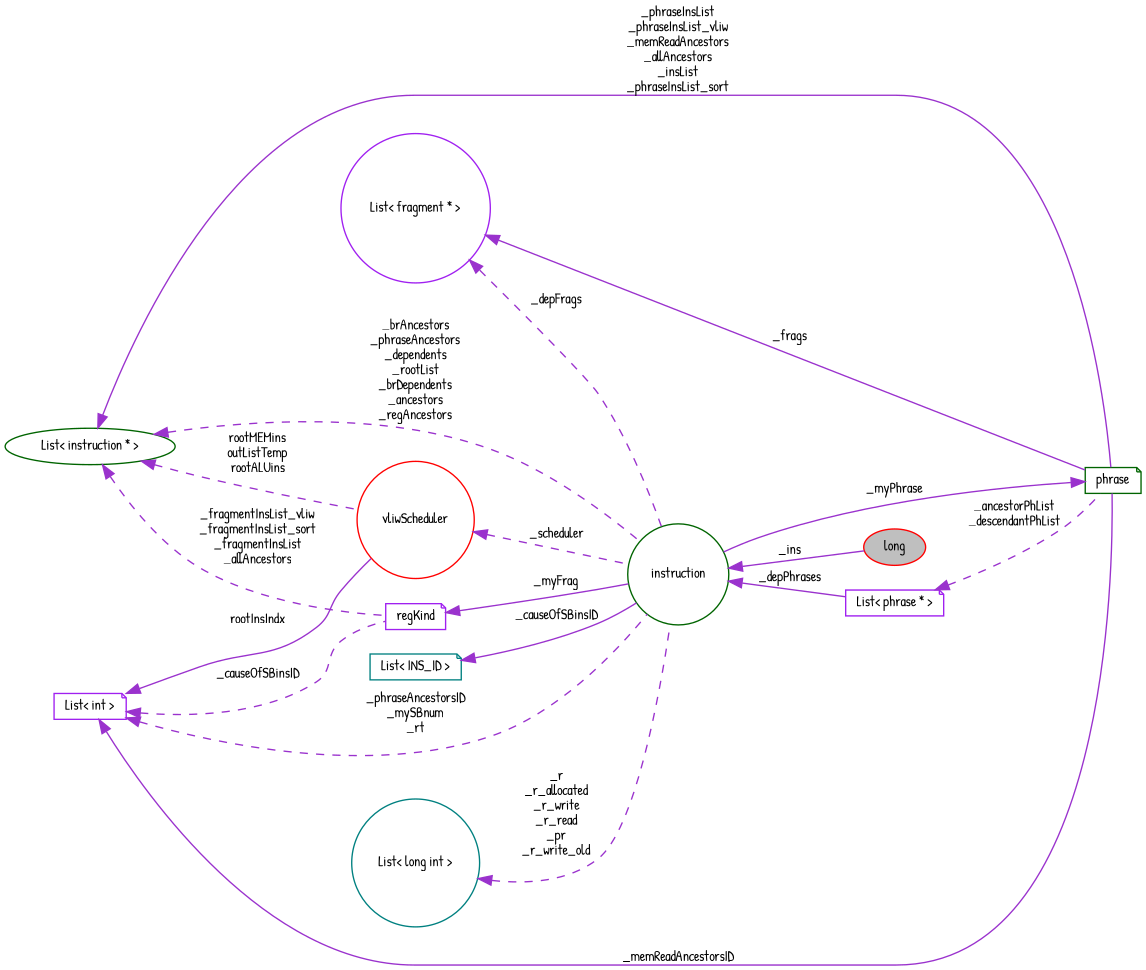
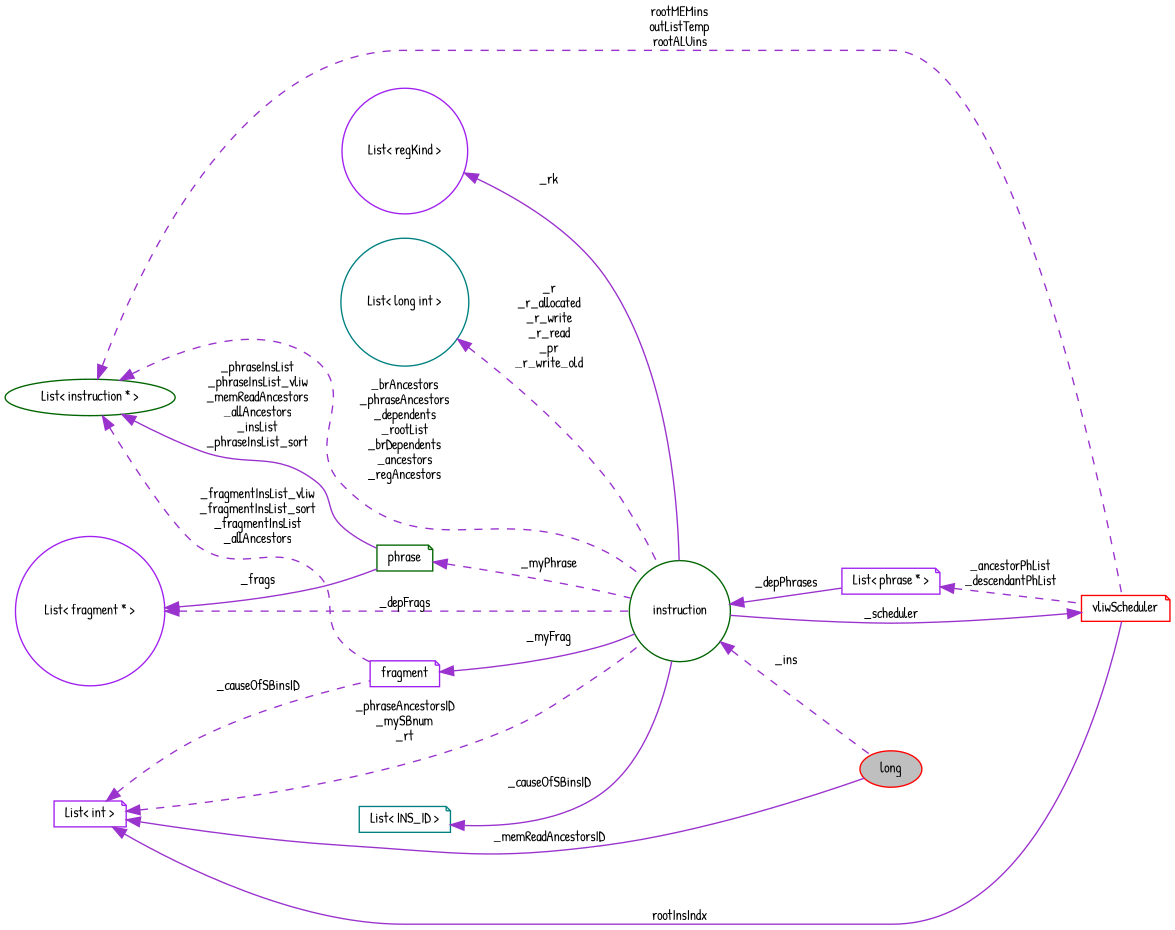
node "List< regKind >": added
edge "instruction" -> "phrase": style solid -> dashed
node "vliwScheduler": shape circle -> note
edge "phrase" -> "List< phrase * >": now "vliwScheduler" -> "List< phrase * >"
edge "instruction" -> "vliwScheduler": style dashed -> solid
edge "long" -> "instruction": style solid -> dashed
node "regKind": label "regKind" -> "fragment"
edge "phrase" -> "List< int >": now "long" -> "List< int >"
